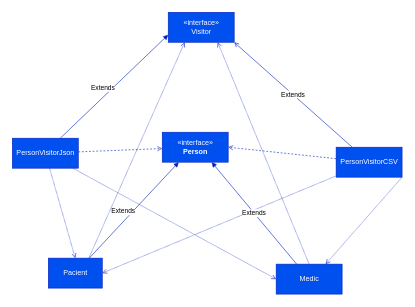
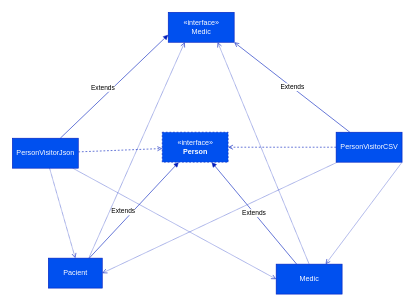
node "«interface» Visitor": label "«interface» Visitor" -> "«interface» Medic"
node "«interface» Person": style solid -> dashed
node "PersonVisitorCSV": moved (369, 162) -> (369, 147)
